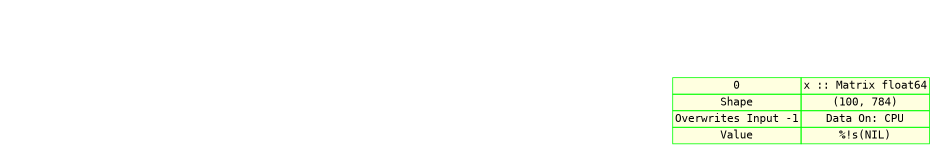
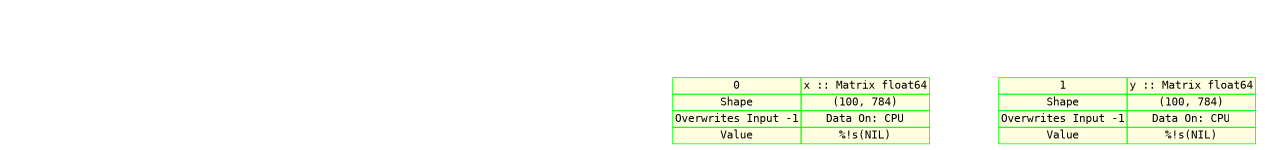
node "1": added
